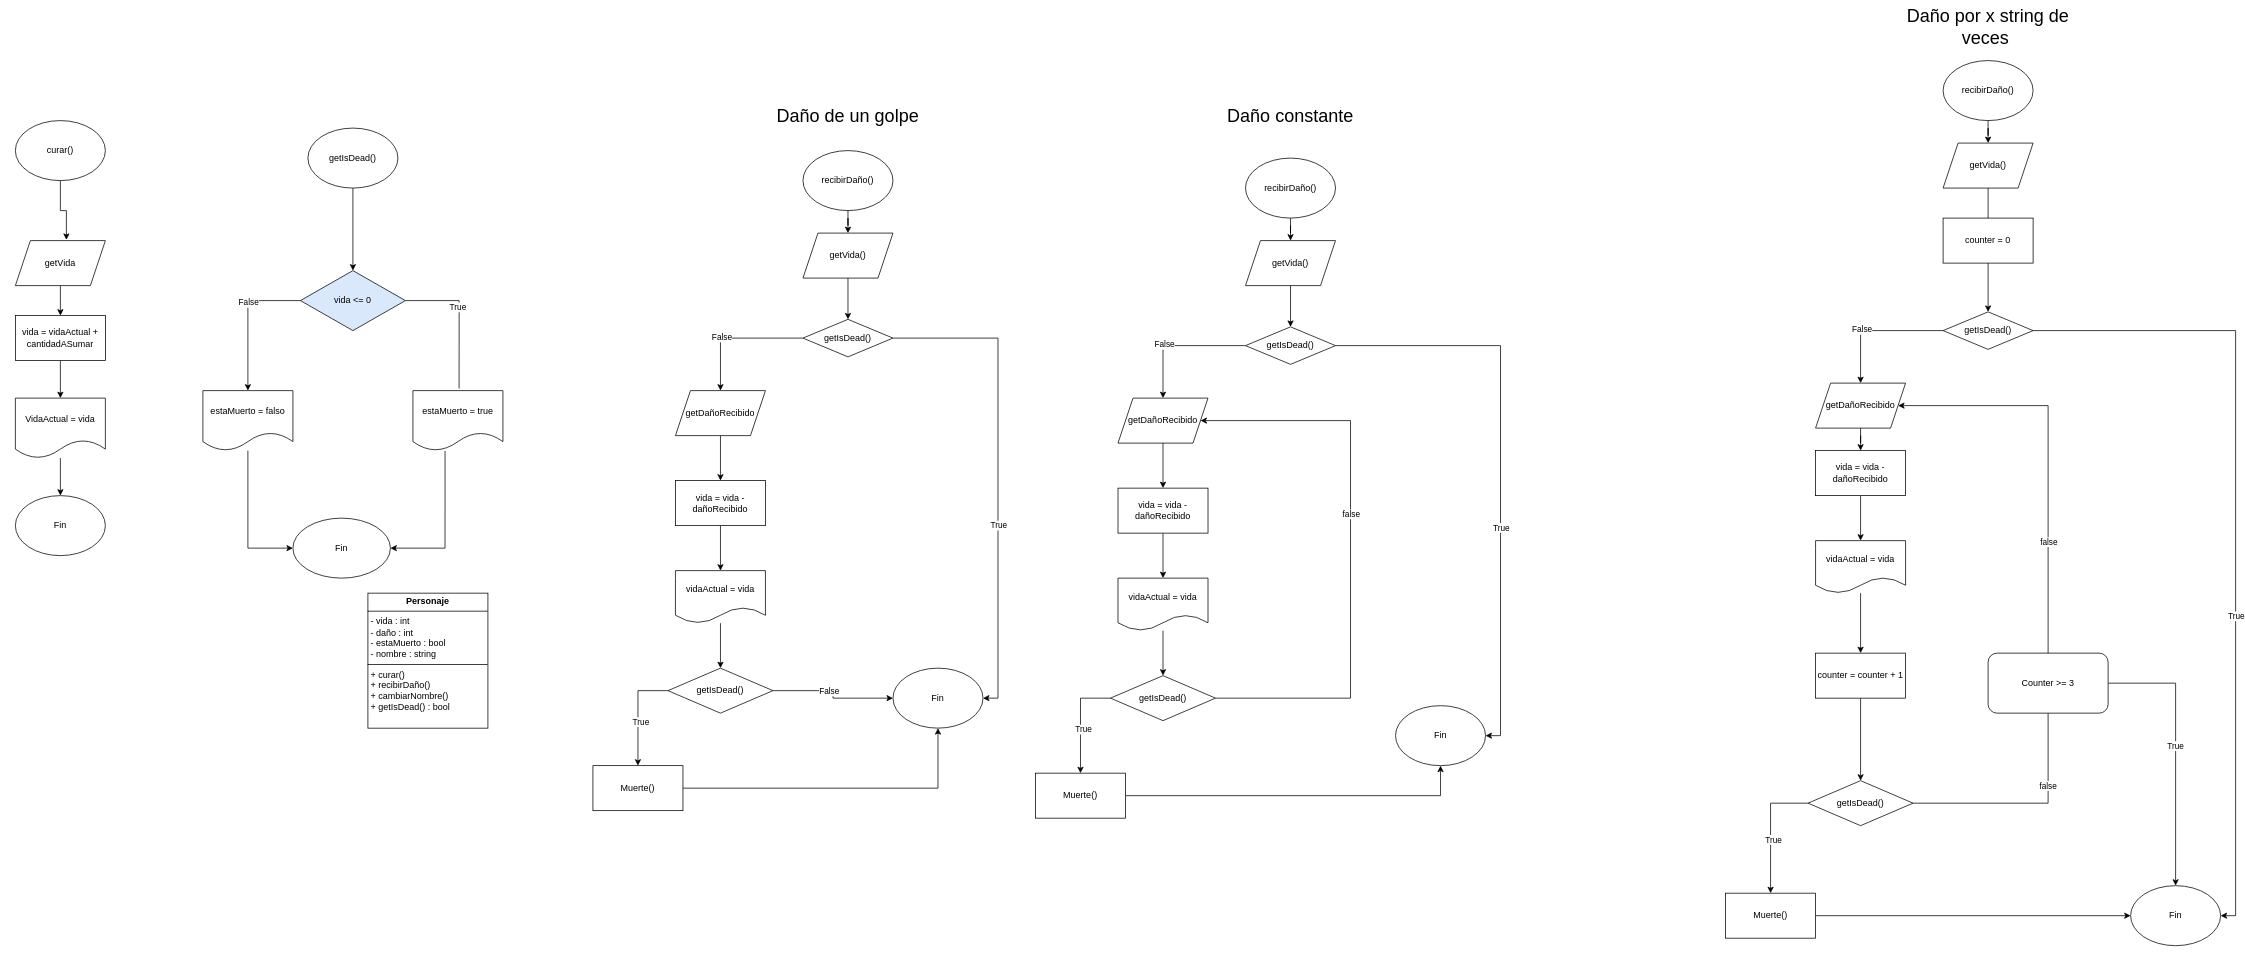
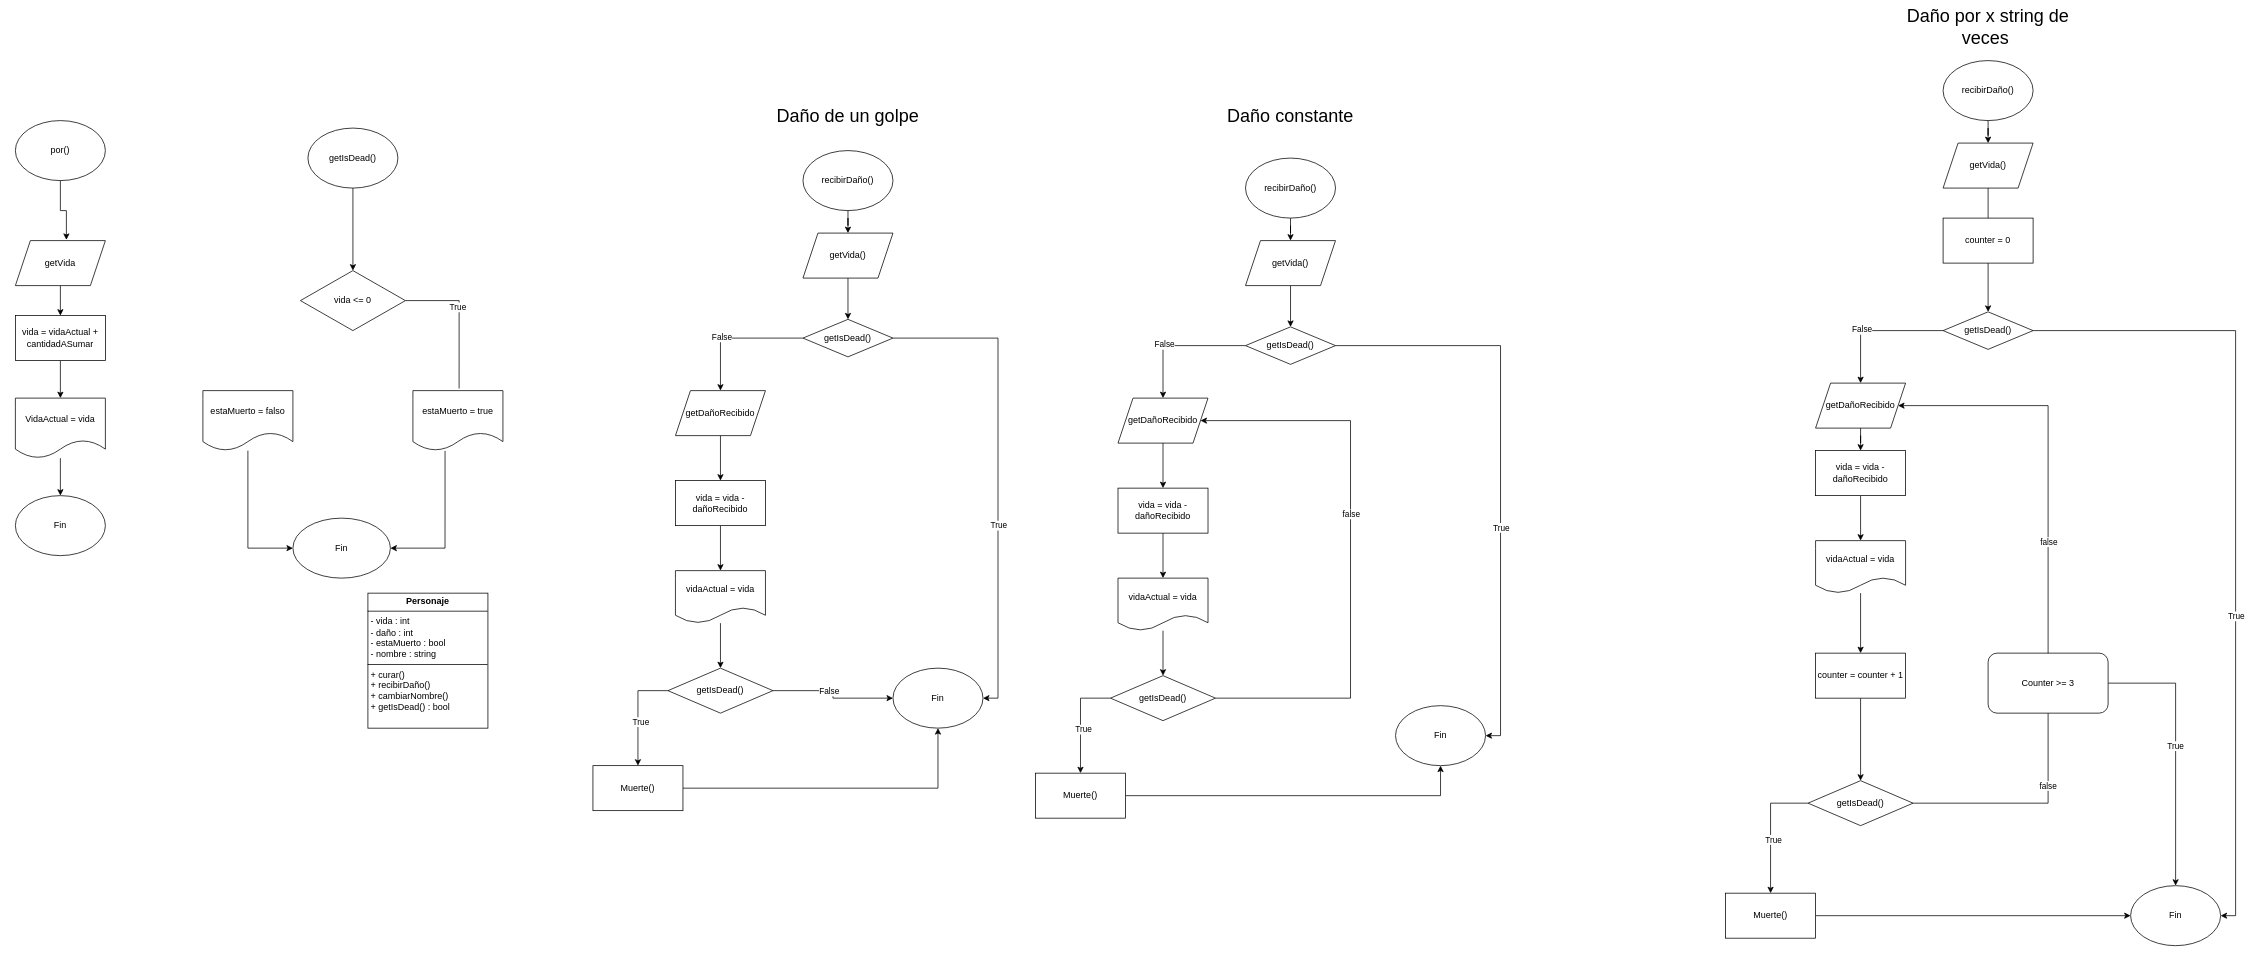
node "curar()": label "curar()" -> "por()"
edge "vida <= 0" -> "estaMuerto = falso": removed, label "False"
node "vida <= 0": fillcolor #dae8fc -> #ffffff
